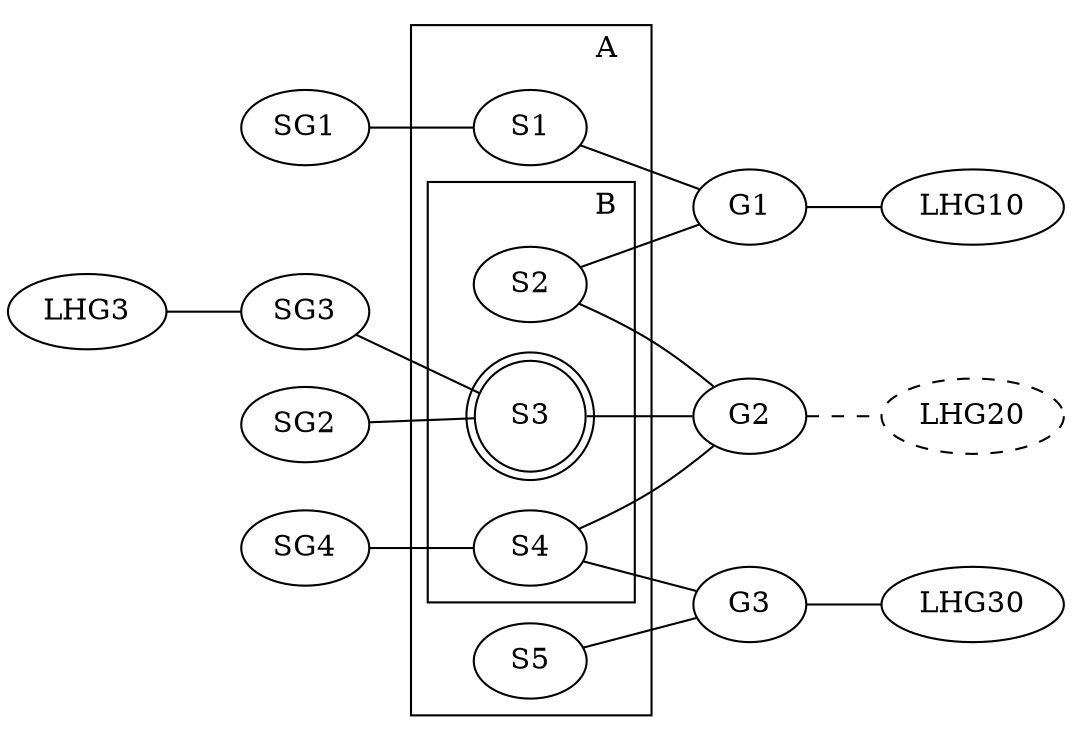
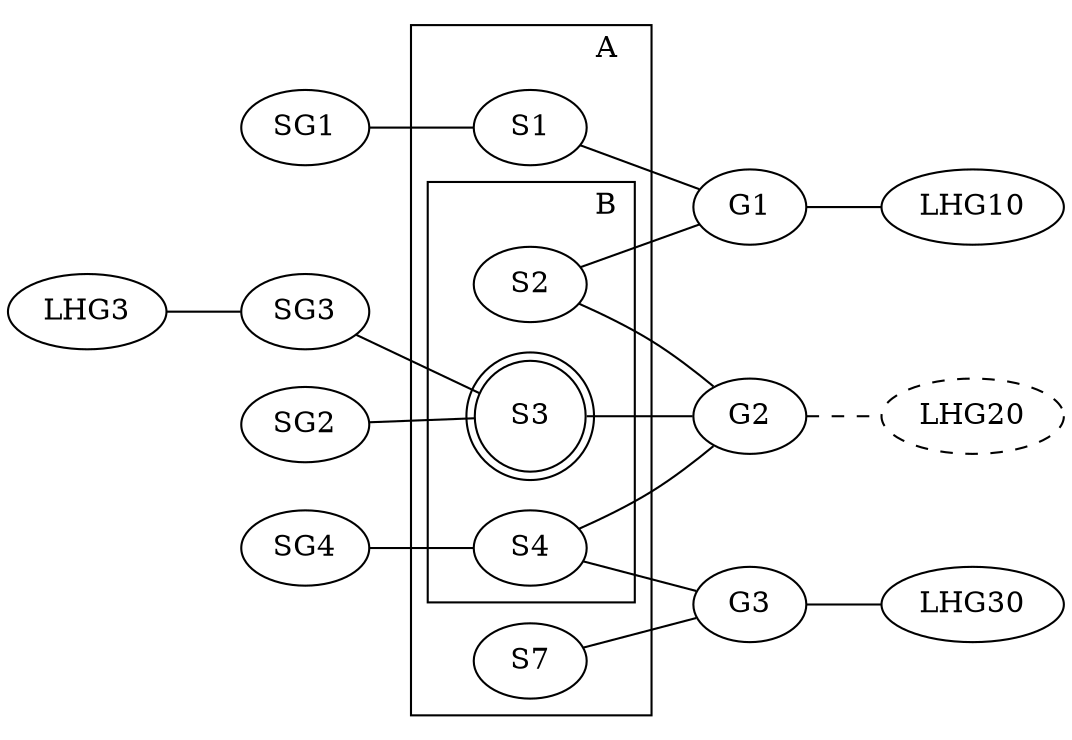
node "S5": label "S5" -> "S7"
